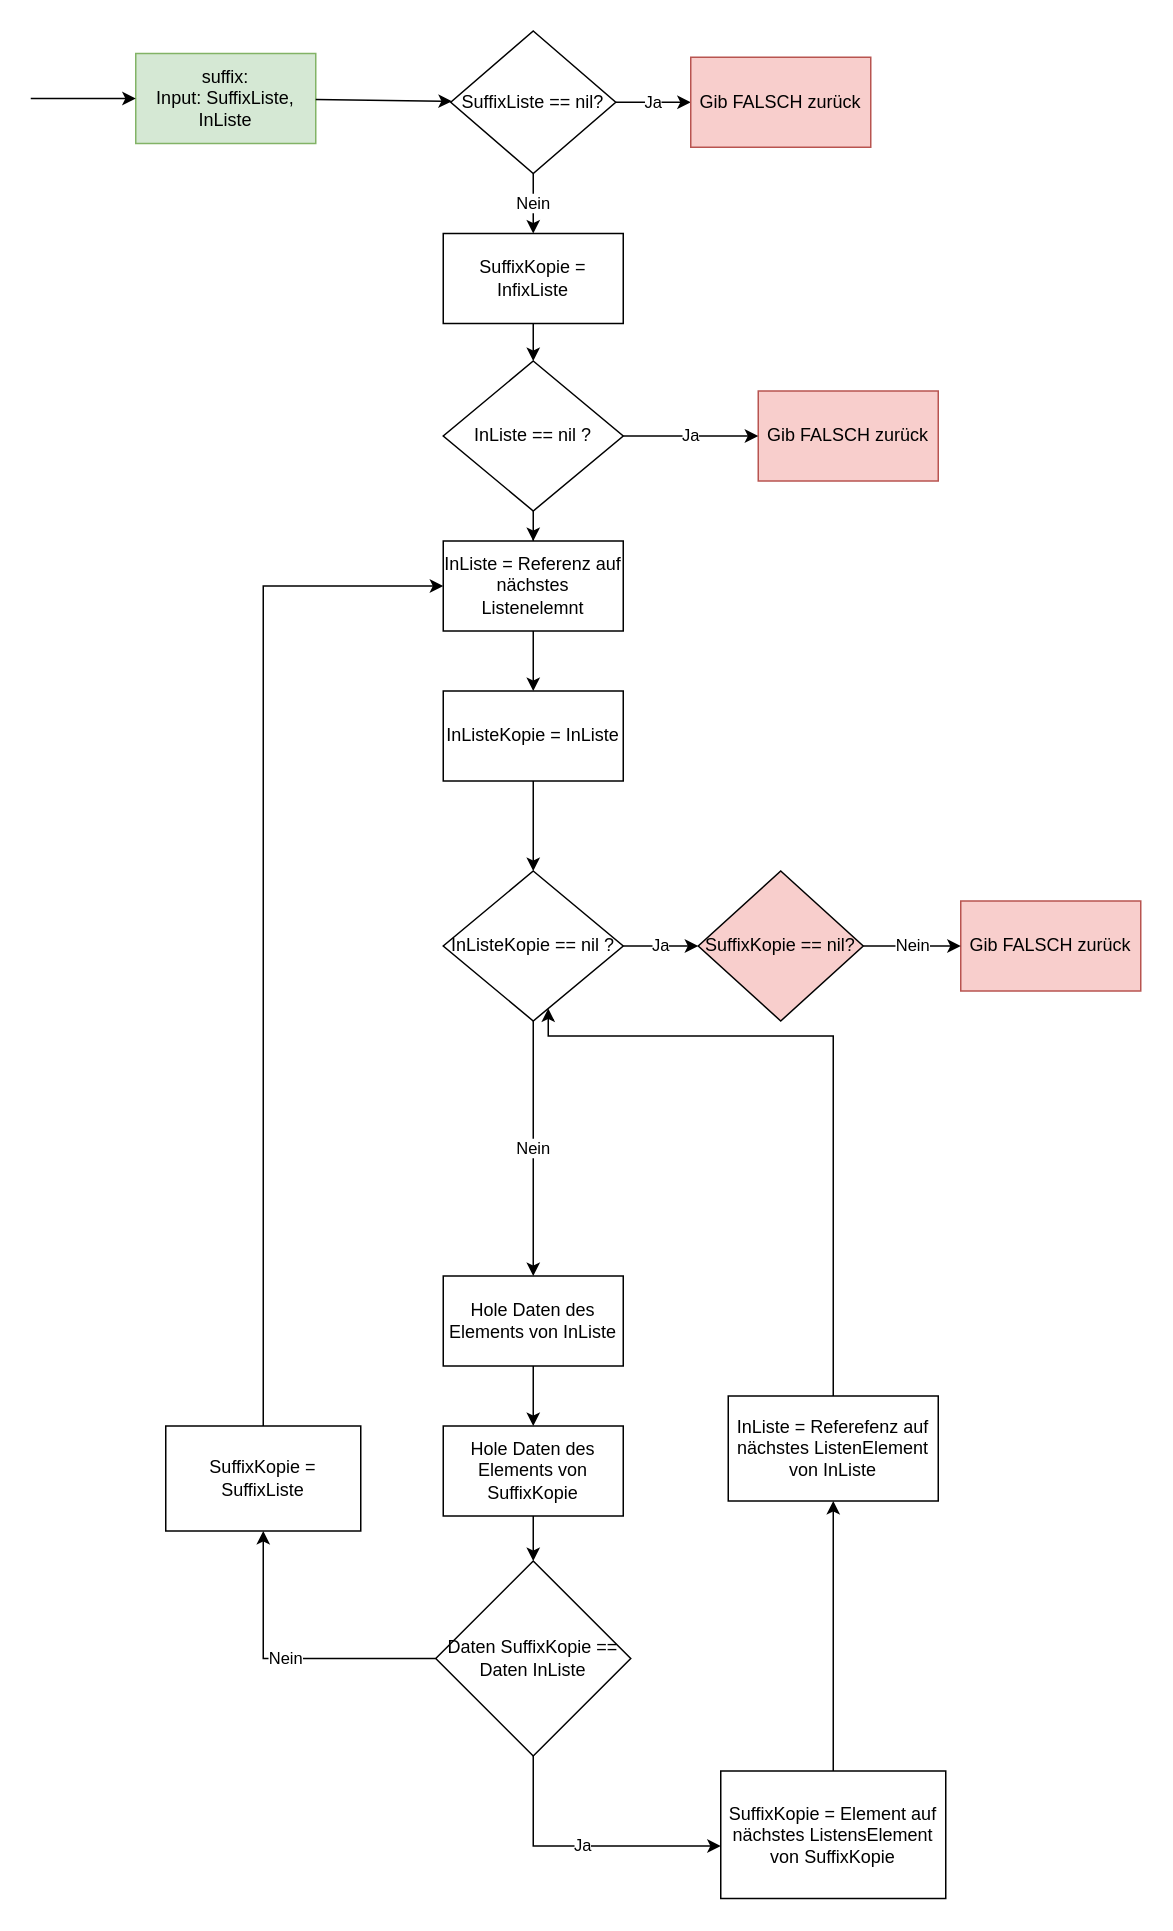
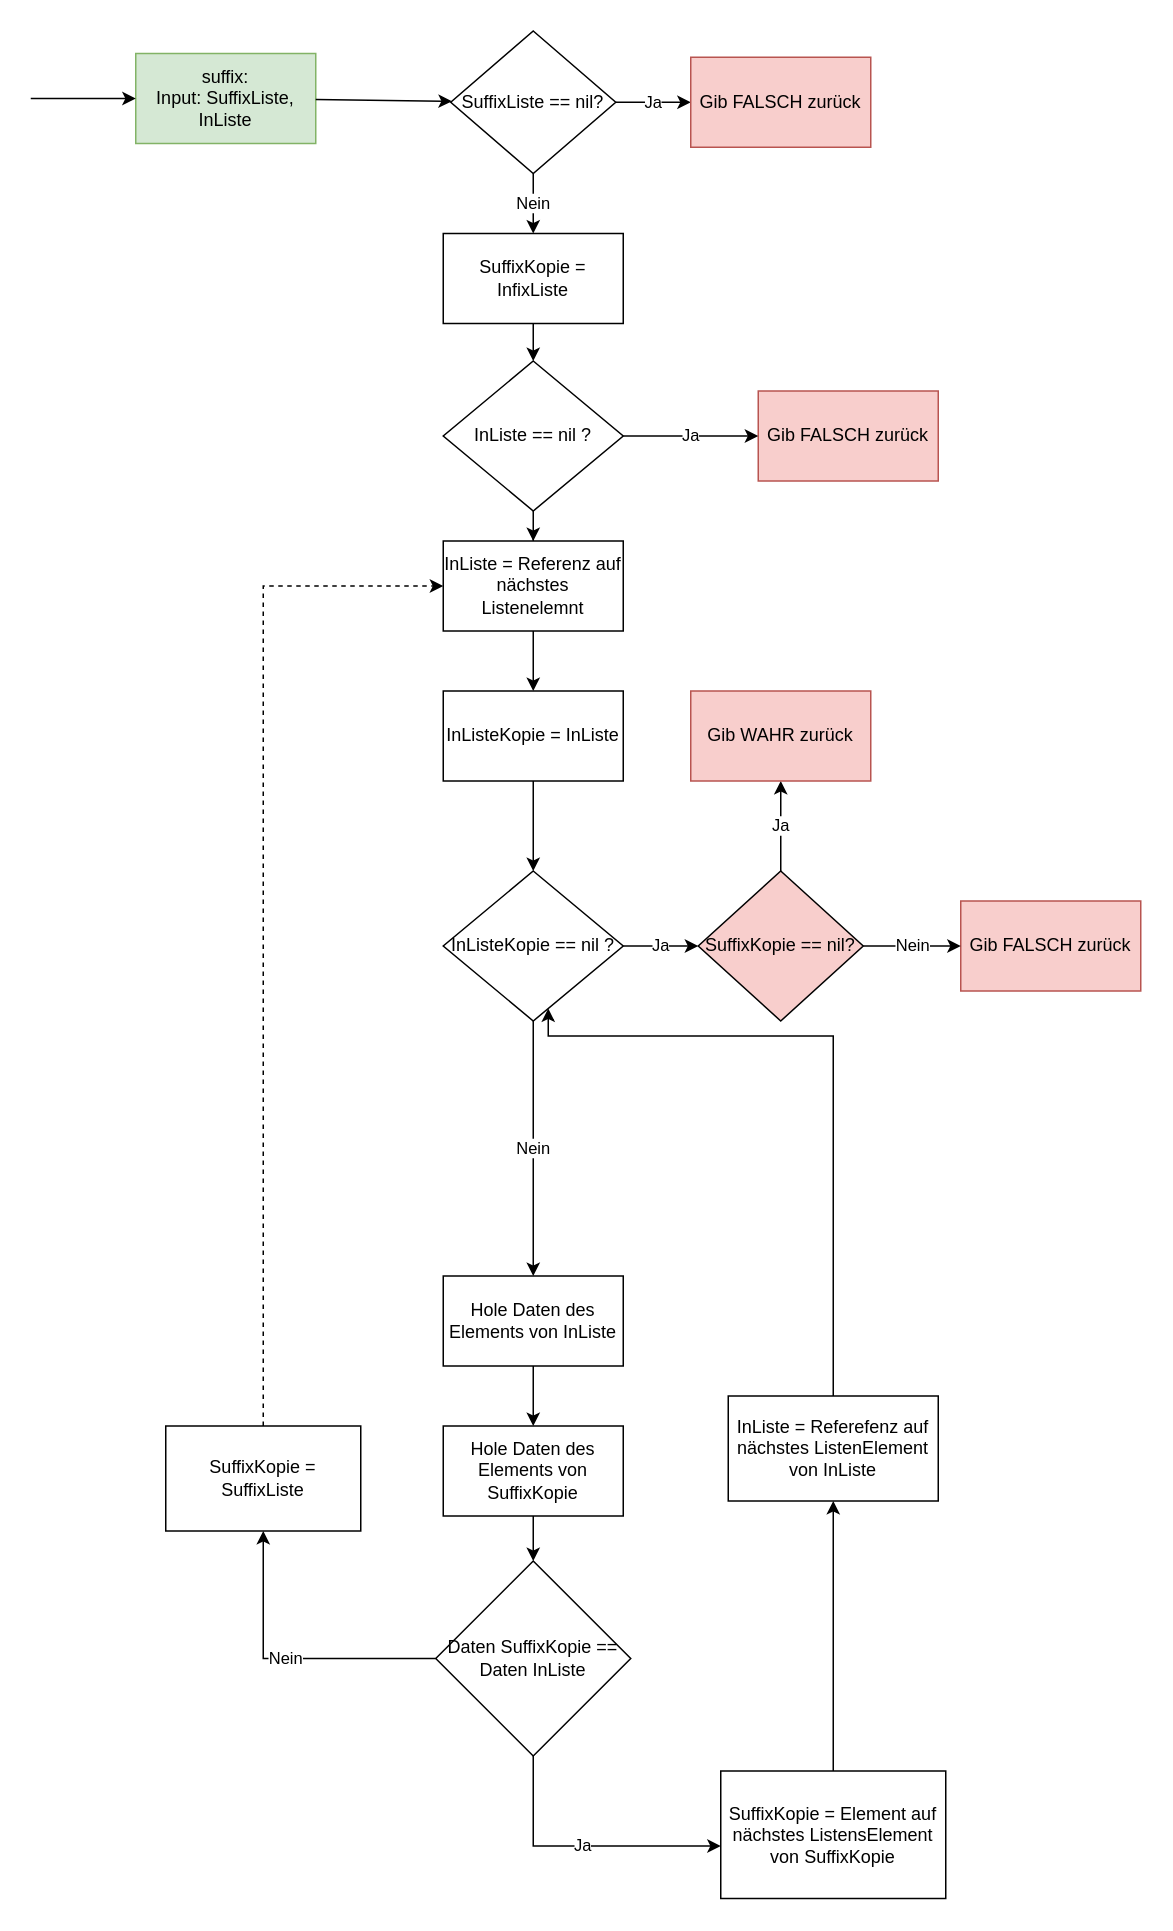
node "Gib WAHR zurück": added
edge "SuffixKopie == nil?" -> "Gib WAHR zurück": added, label "Ja"
edge "SuffixKopie = SuffixListe" -> "InListe = Referenz auf nächstes Listenelemnt": style solid -> dashed
